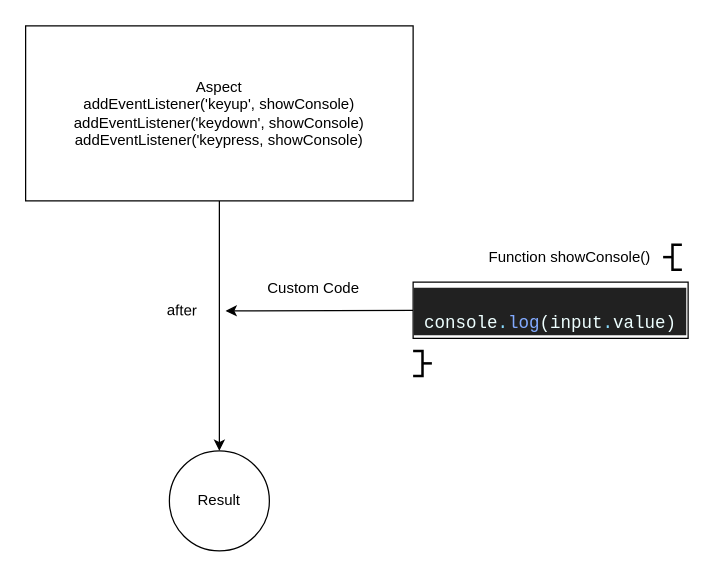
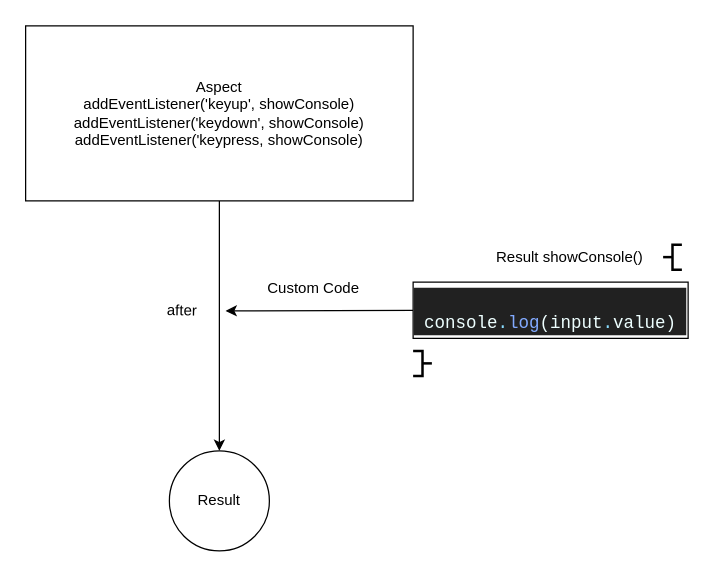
node "Function showConsole()": label "Function showConsole()" -> "Result showConsole()"
